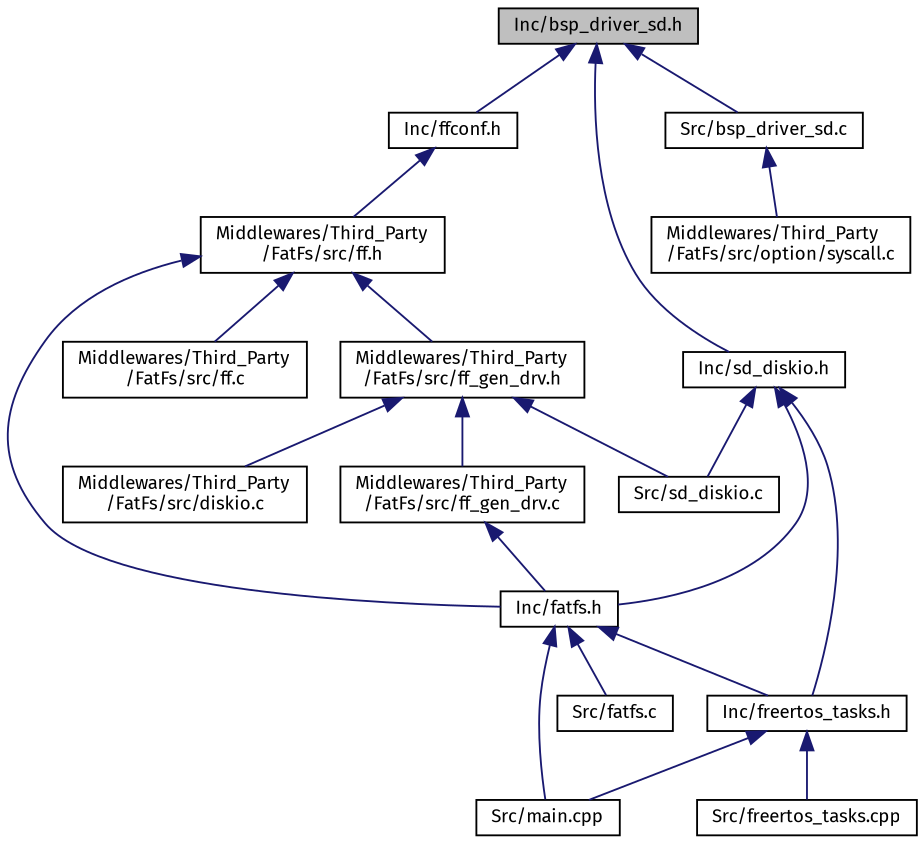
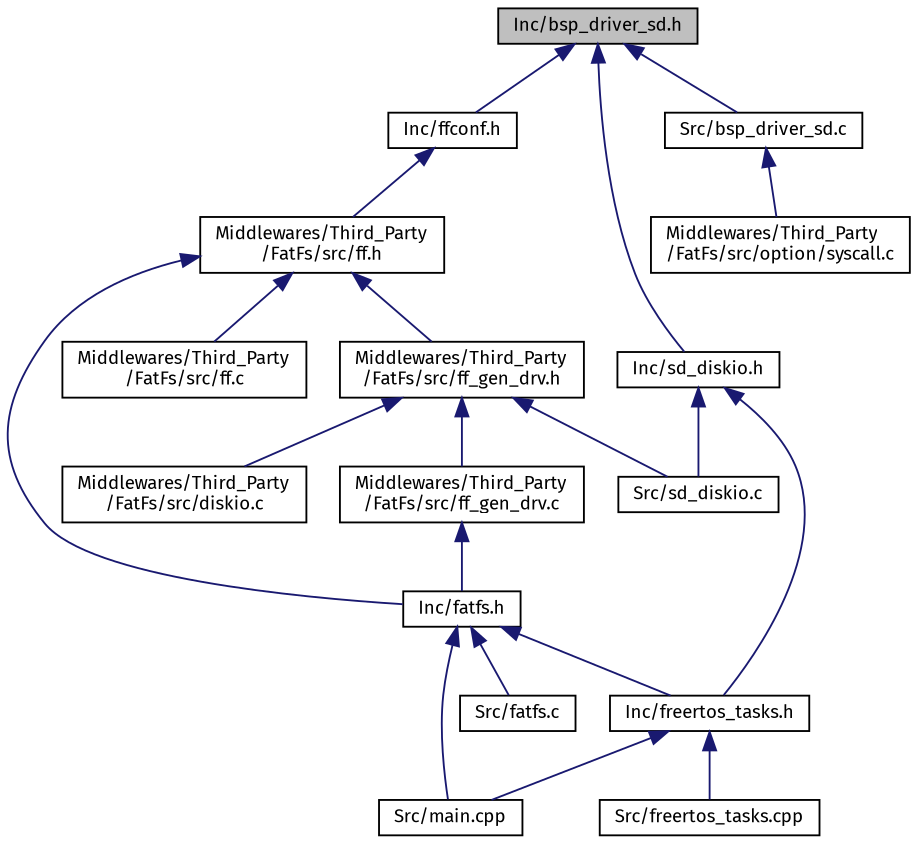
edge "Inc/fatfs.h" -> "Inc/sd_diskio.h": removed
